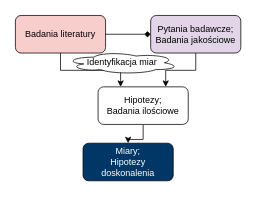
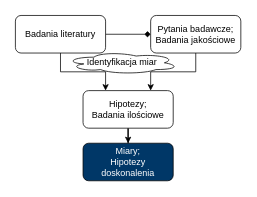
node "Badania literatury": fillcolor #f8cecc -> #ffffff
node "Pytania badawcze; Badania jakościowe": fillcolor #e1d5e7 -> #ffffff
node "Hipotezy; Badania ilościowe": moved (143, 105) -> (128, 109)
